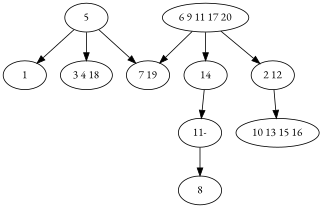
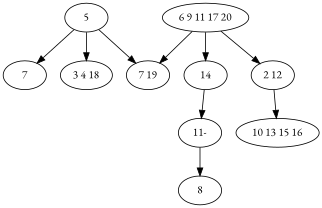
node "1": label "1" -> "7"
